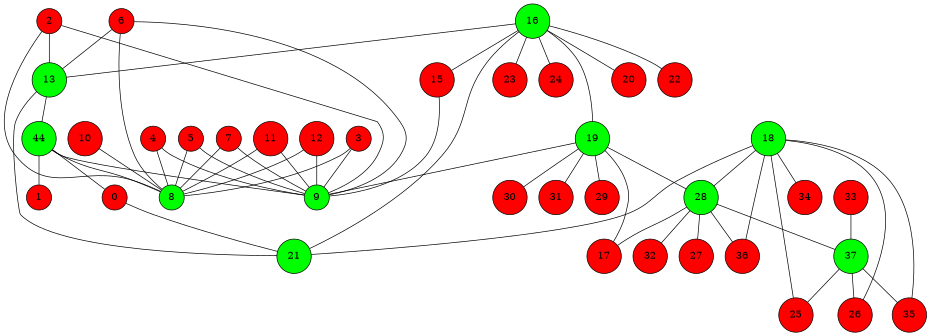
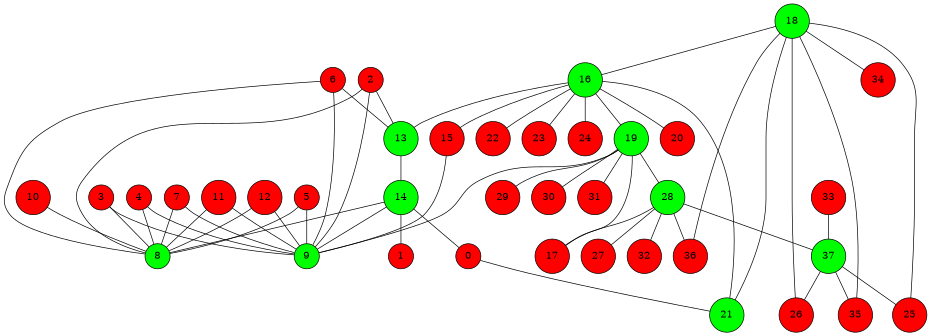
node "44": label "44" -> "14"
edge "18" -- "28": now "18" -- "16"
edge "13" -- "21": removed
